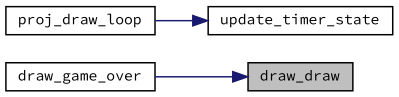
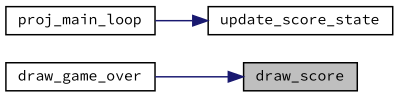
node "proj_draw_loop": label "proj_draw_loop" -> "proj_main_loop"
node "update_timer_state": label "update_timer_state" -> "update_score_state"
node "draw_draw": label "draw_draw" -> "draw_score"
